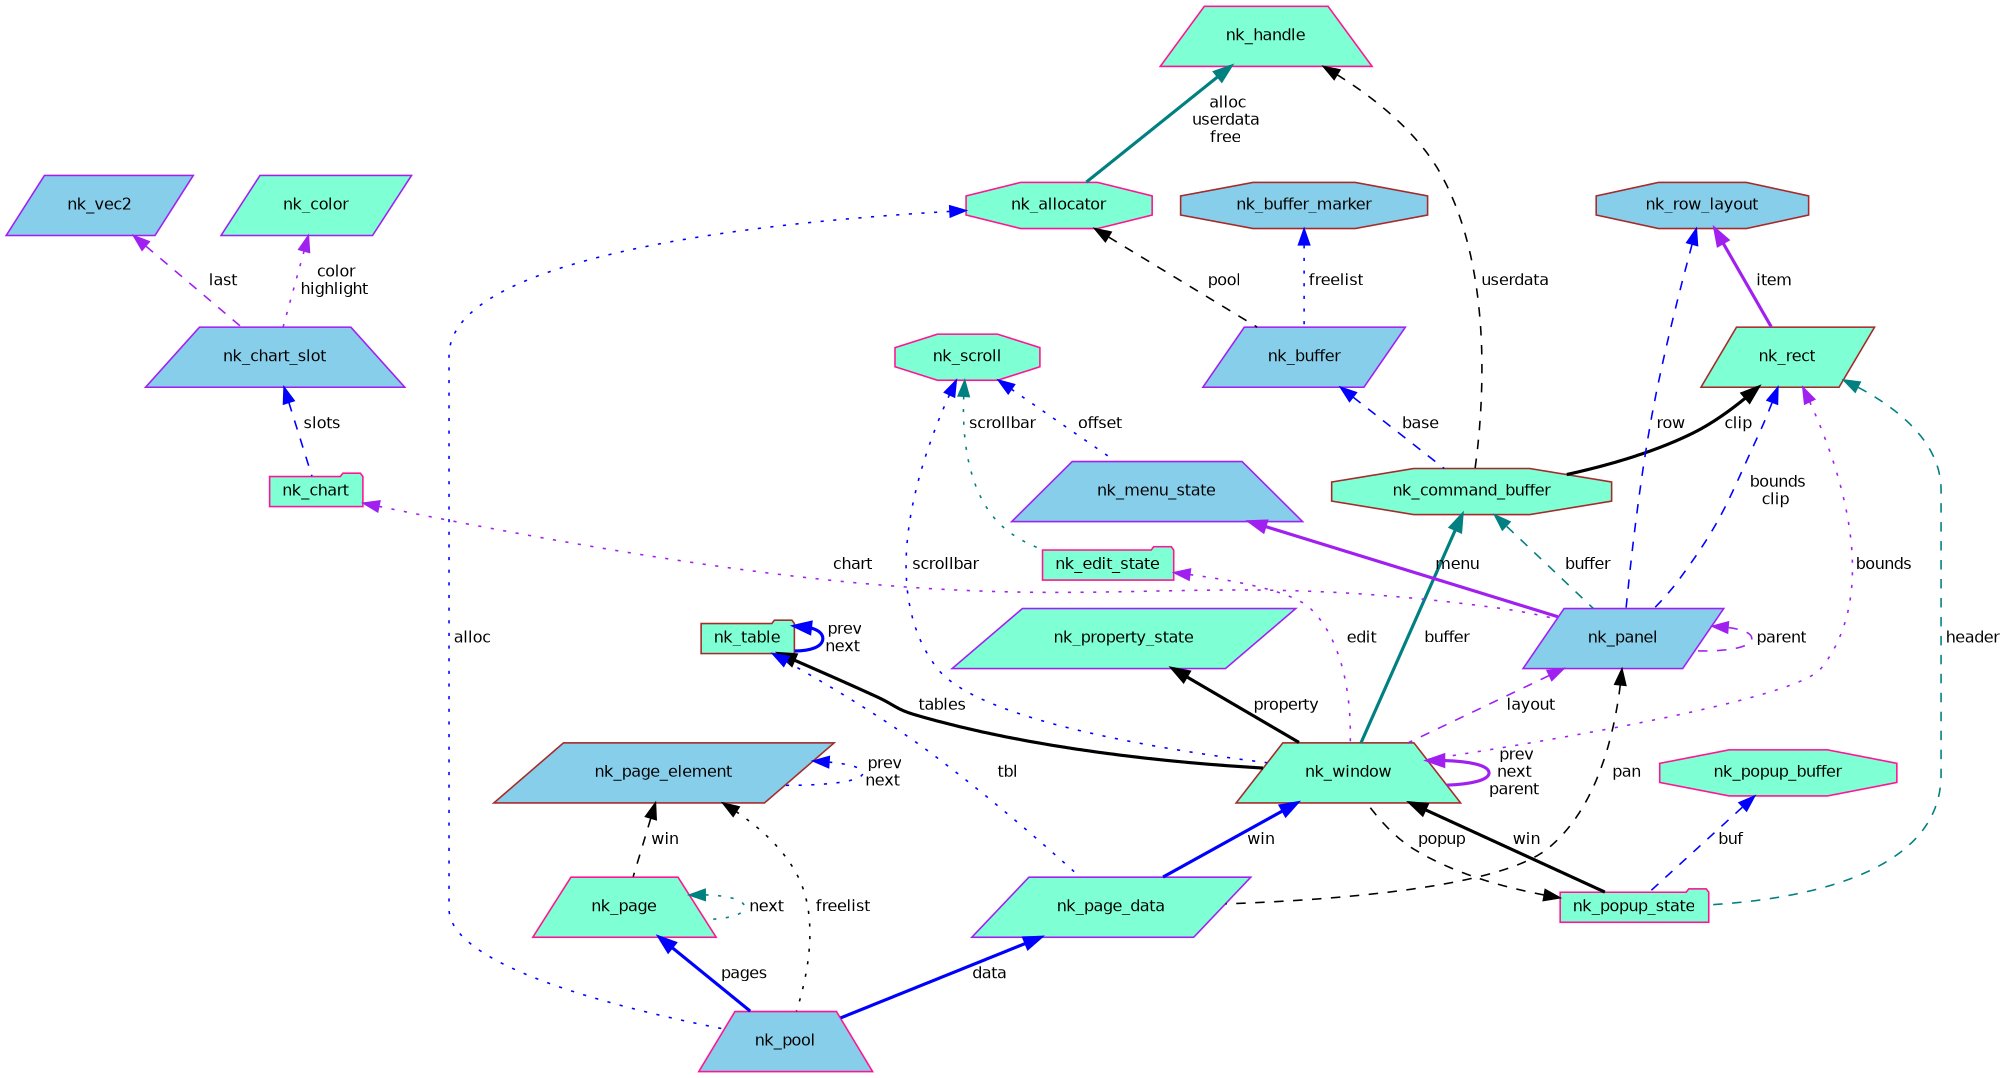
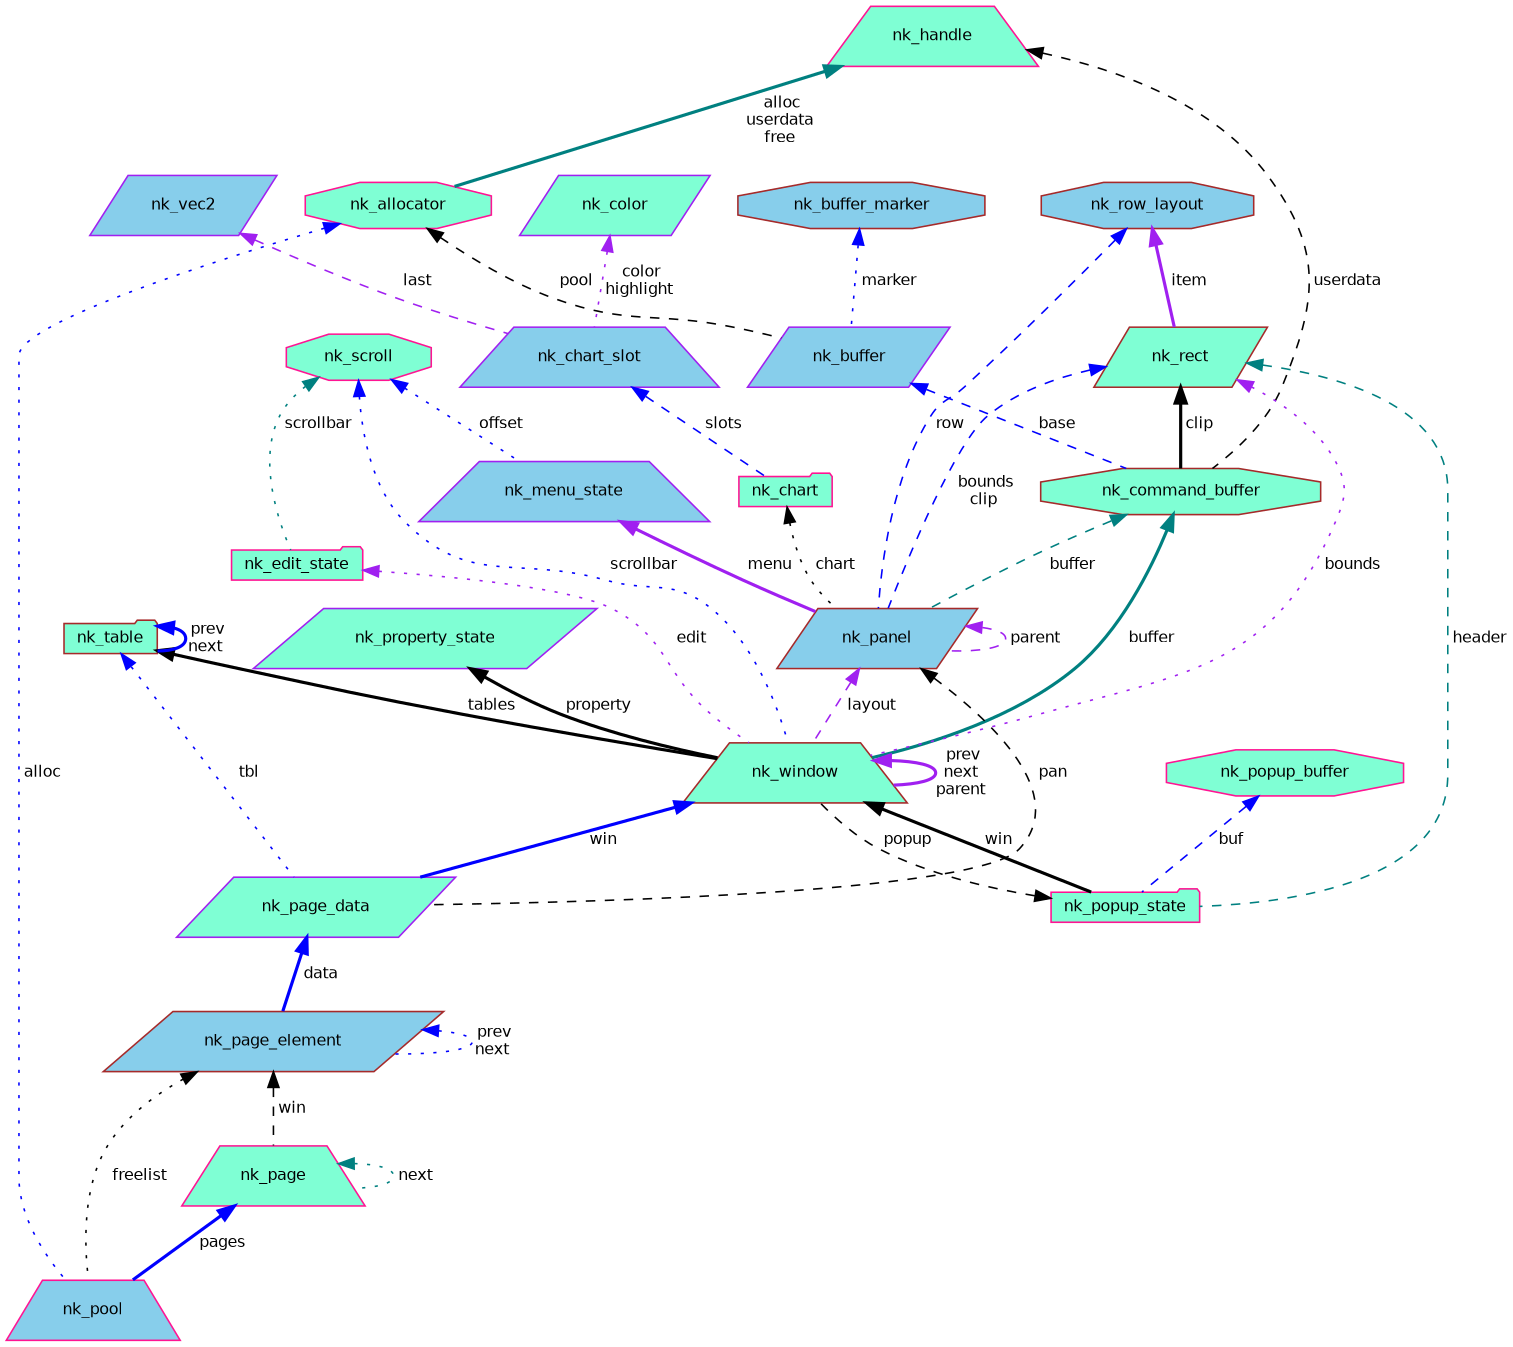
edge "nk_buffer" -> "nk_buffer_marker": label " freelist" -> " marker"
edge "nk_panel" -> "nk_chart": color purple -> black
node "nk_panel": color purple -> brown
edge "nk_pool" -> "nk_page_data": now "nk_page_element" -> "nk_page_data"
